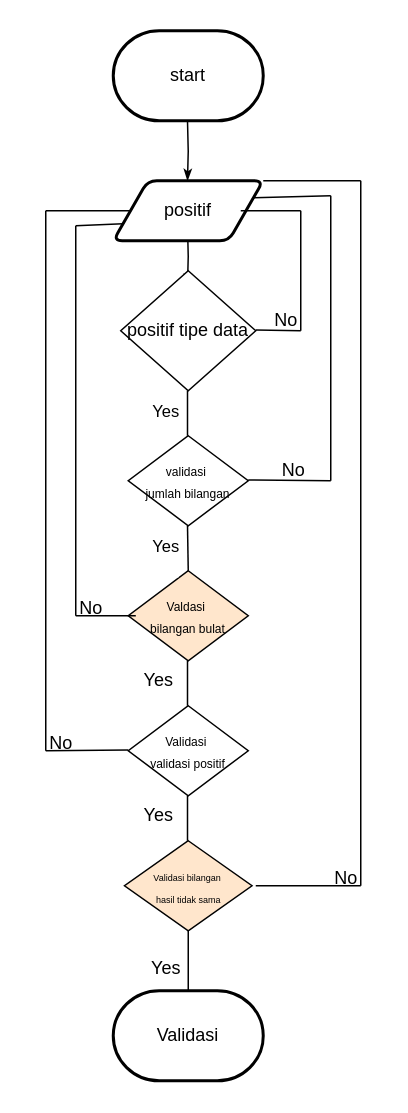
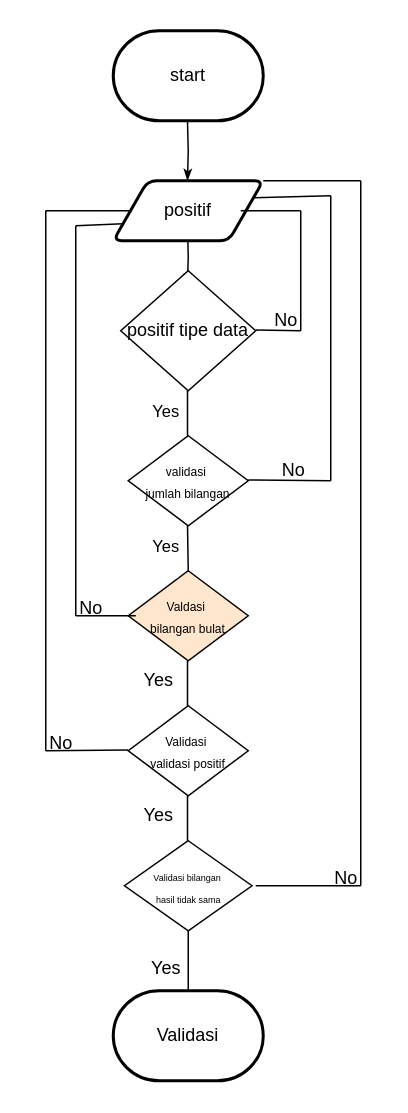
node "Validasi bilangan hasil tidak sama": fillcolor #ffe6cc -> #ffffff
